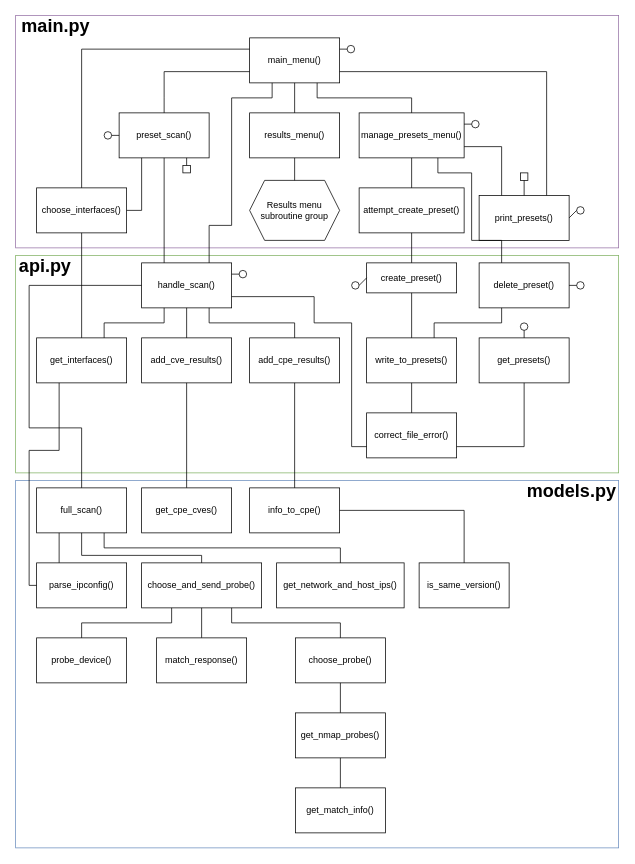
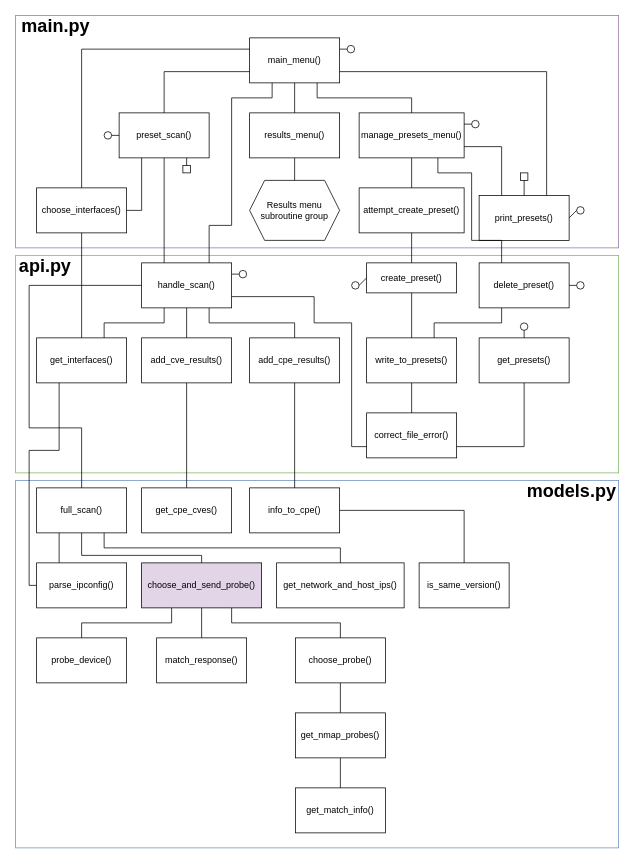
node "choose_and_send_probe()": fillcolor #ffffff -> #e1d5e7
